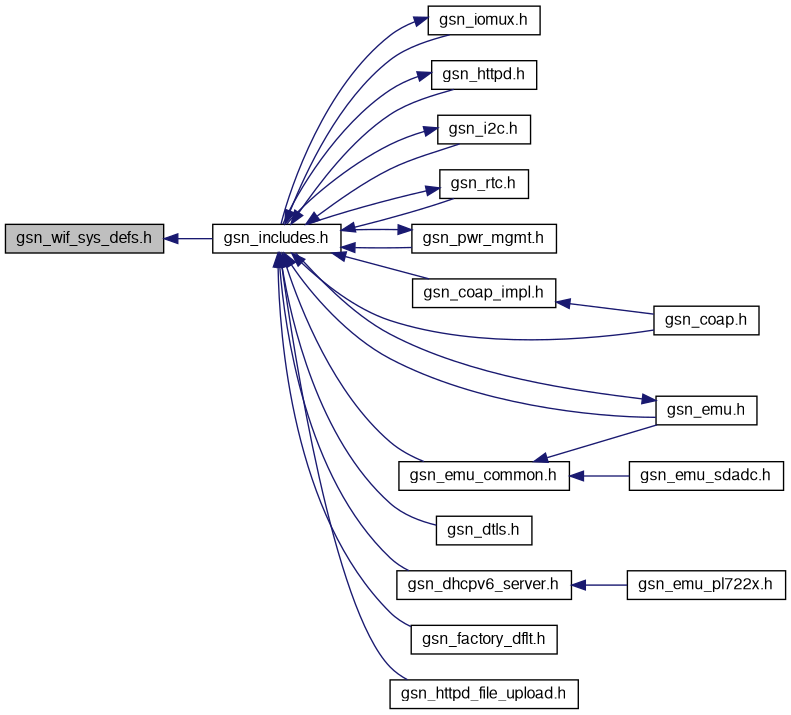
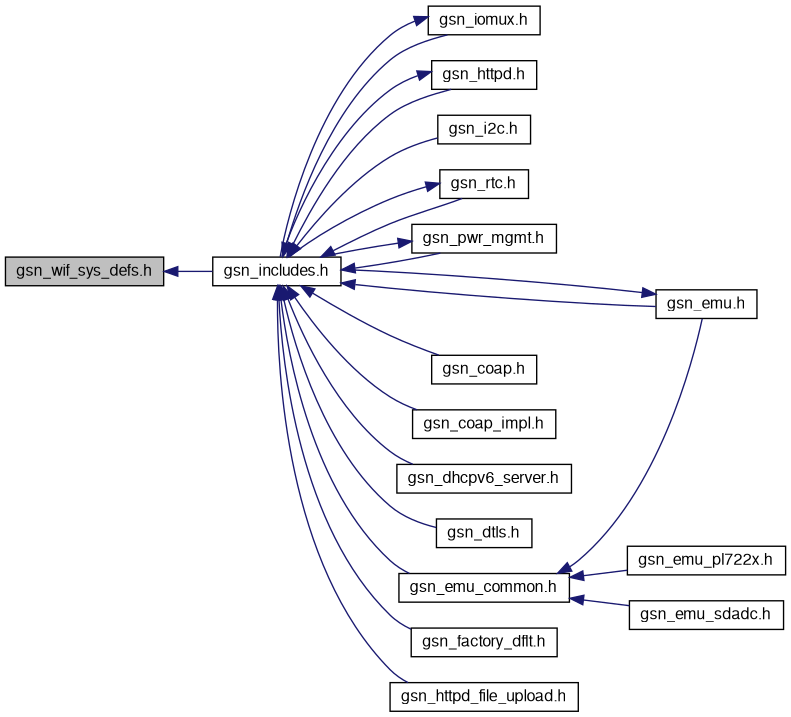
edge "gsn_includes.h" -> "gsn_i2c.h": removed
edge "gsn_coap.h" -> "gsn_coap_impl.h": removed
edge "gsn_emu_pl722x.h" -> "gsn_dhcpv6_server.h": now "gsn_emu_pl722x.h" -> "gsn_emu_common.h"
